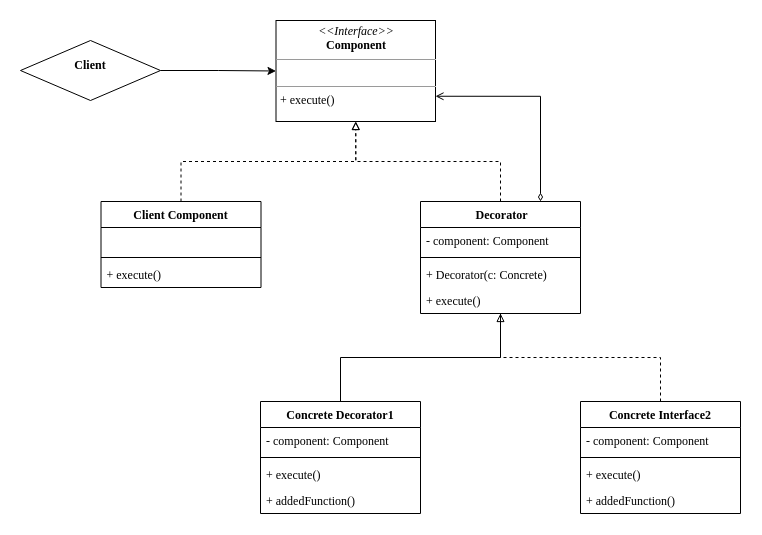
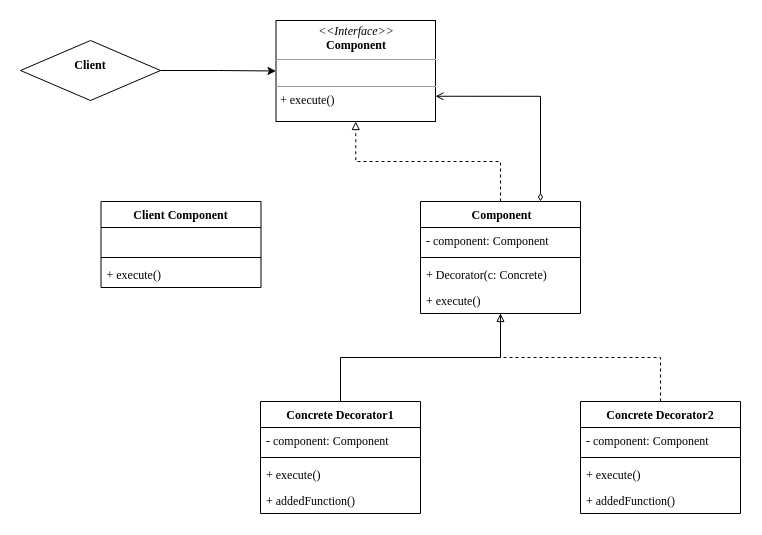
edge "Client Component" -> "<<Interface>> Component + execute()": removed
node "Decorator": label "Decorator" -> "Component"
node "Concrete Interface2": label "Concrete Interface2" -> "Concrete Decorator2"
